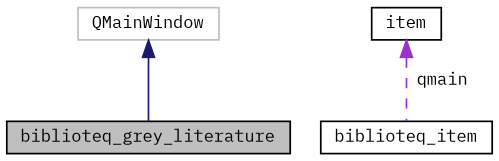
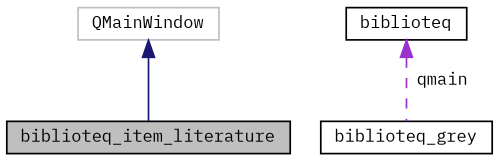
node "item": label "item" -> "biblioteq"
node "biblioteq_grey_literature": label "biblioteq_grey_literature" -> "biblioteq_item_literature"
node "biblioteq_item": label "biblioteq_item" -> "biblioteq_grey"
